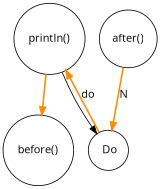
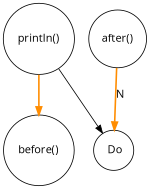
edge "Do" -> "println()": removed, label "do"
